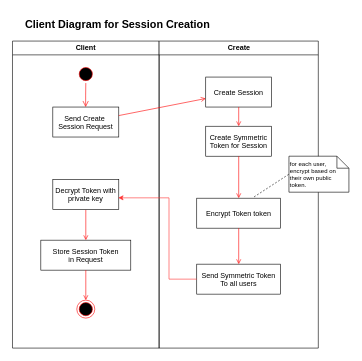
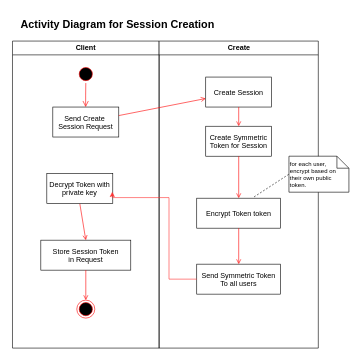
node "Client Diagram for Session Creation": label "Client Diagram for Session Creation" -> "Activity Diagram for Session Creation"
node "Decrypt Token with private key": moved (86, 195) -> (80, 189)
